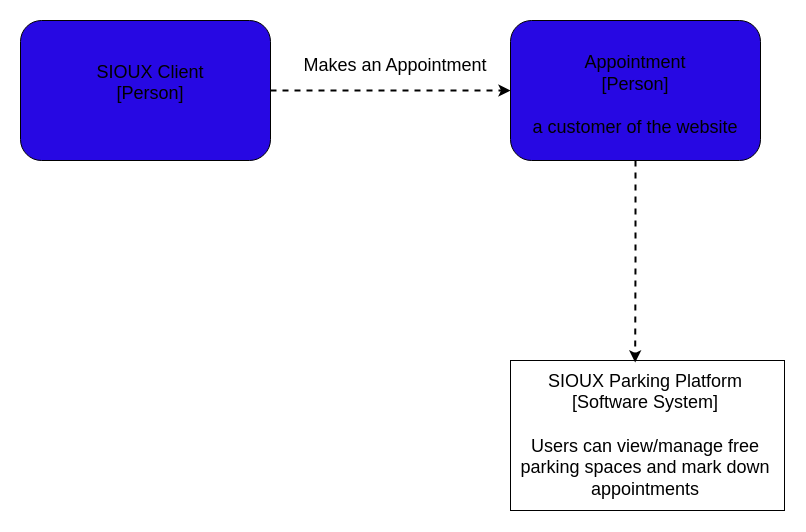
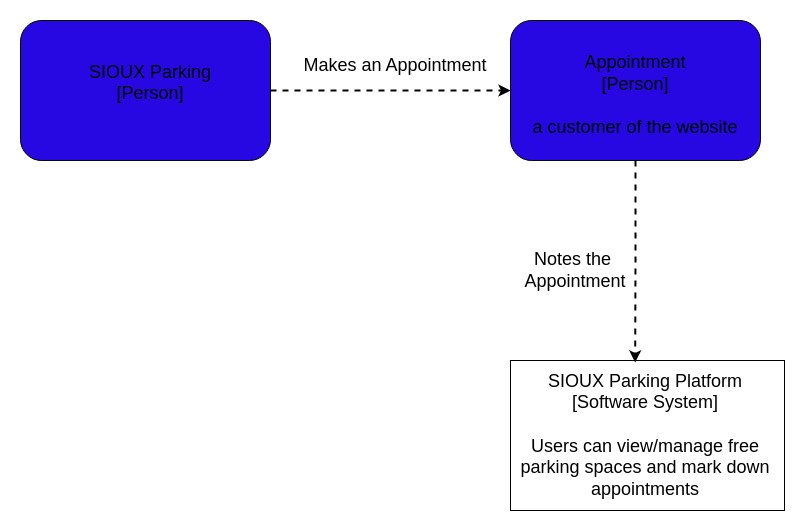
node "SIOUX Client [Person]": label "SIOUX Client [Person]" -> "SIOUX Parking [Person]"
node "Notes the Appointment": added
